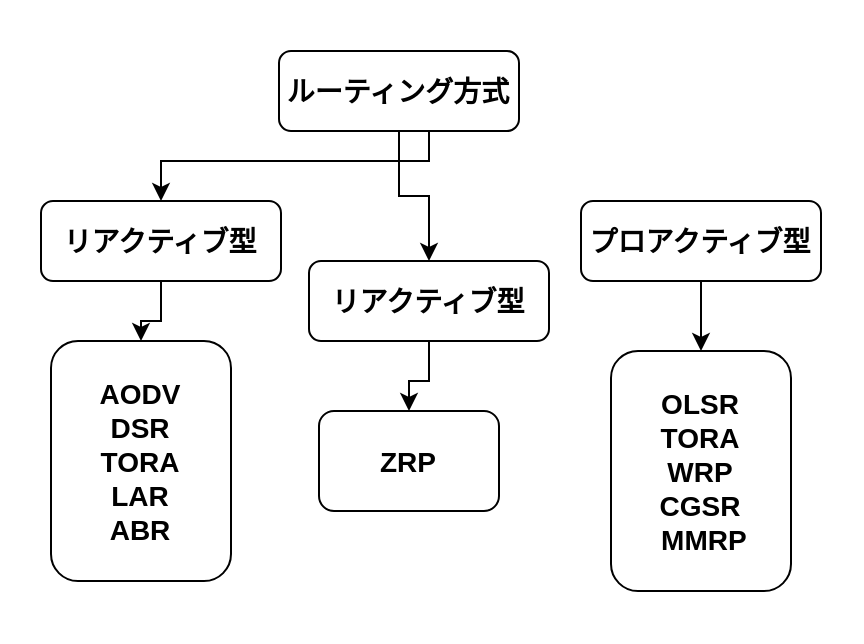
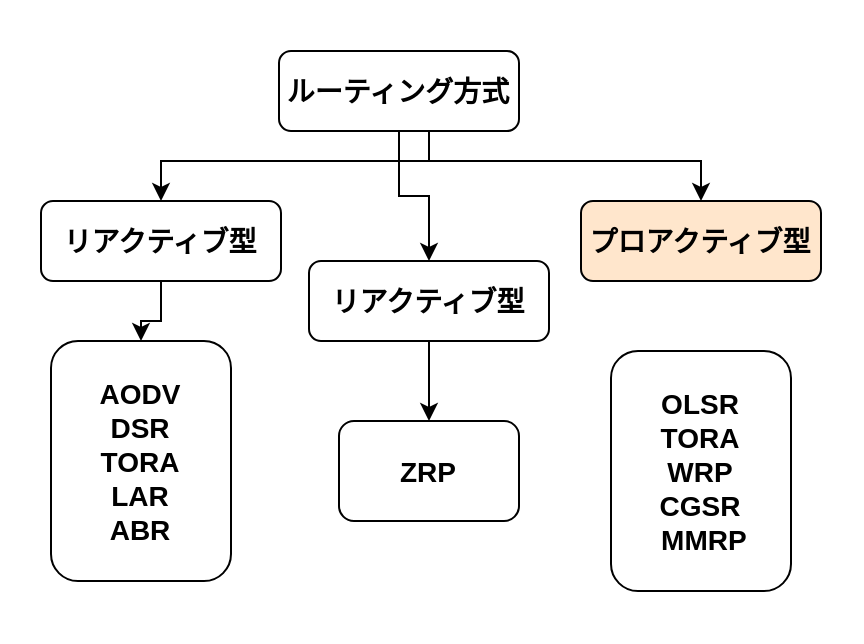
edge "ルーティング方式" -> "プロアクティブ型": added
node "プロアクティブ型": fillcolor #ffffff -> #ffe6cc
edge "プロアクティブ型" -> "OLSR TORA WRP CGSR MMRP": removed
node "ZRP": moved (409, 461) -> (429, 471)
